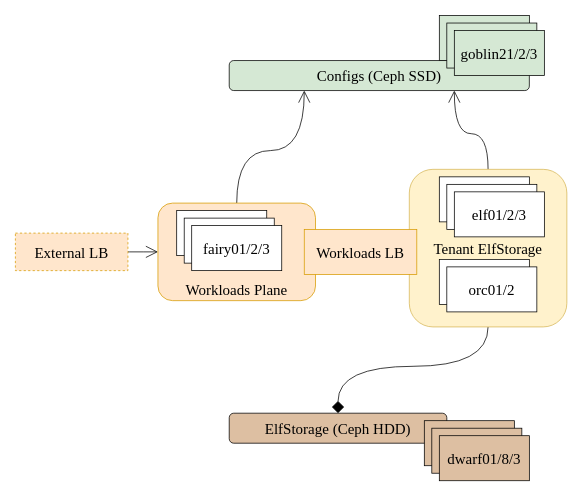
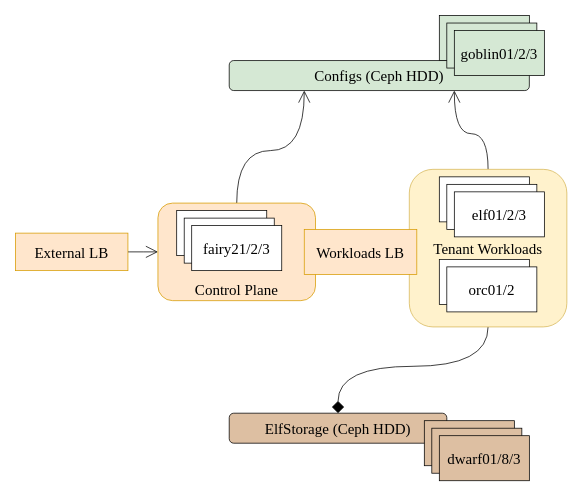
node "goblin21/2/3": label "goblin21/2/3" -> "goblin01/2/3"
node "Configs (Ceph SSD)": label "Configs (Ceph SSD)" -> "Configs (Ceph HDD)"
node "fairy01/2/3": label "fairy01/2/3" -> "fairy21/2/3"
node "Tenant ElfStorage": label "Tenant ElfStorage" -> "Tenant Workloads"
node "External LB": style dashed -> solid
node "Workloads Plane": label "Workloads Plane" -> "Control Plane"
